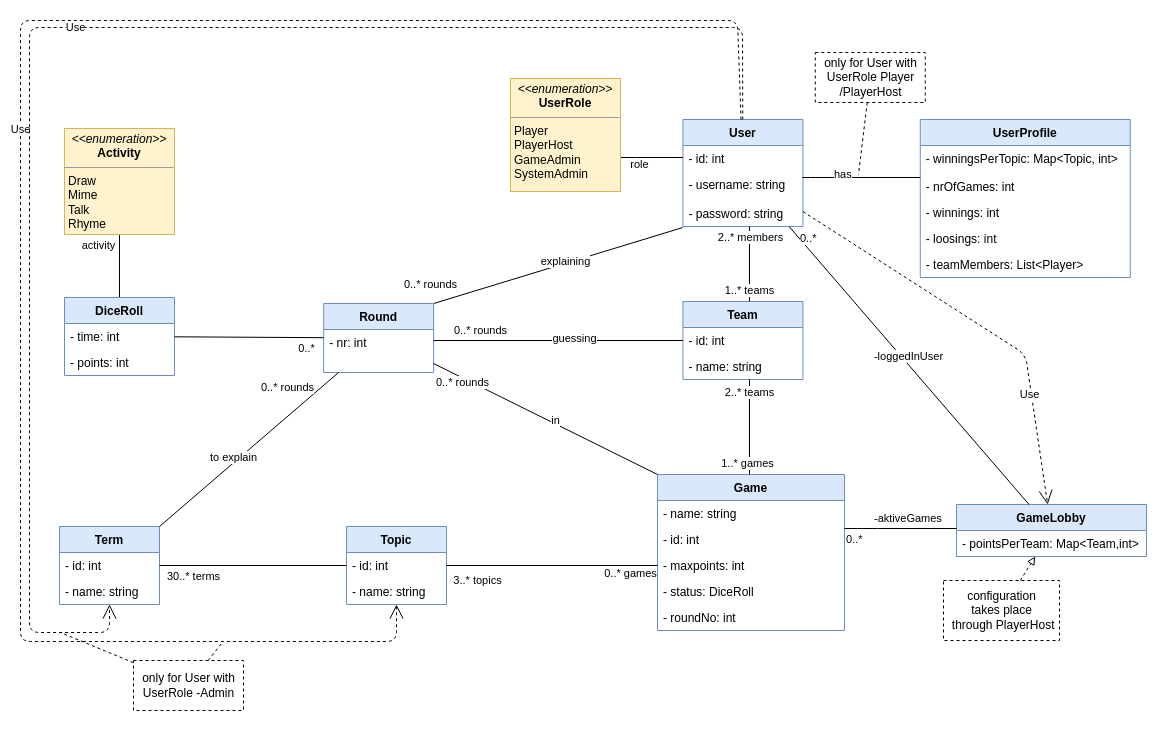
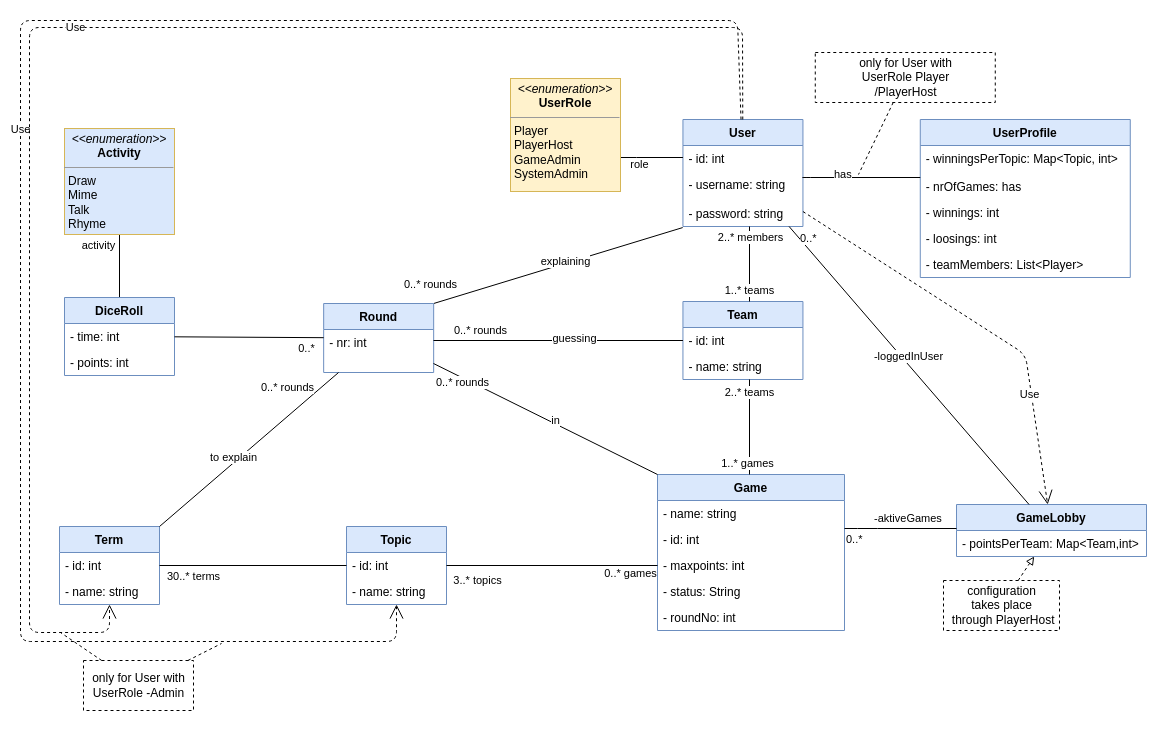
node "only for User with UserRole Player /PlayerHost": size 110x50 -> 180x50
node "<<enumeration>> Activity Draw Mime Talk Rhyme": fillcolor #fff2cc -> #dae8fc
node "- nrOfGames: int": label "- nrOfGames: int" -> "- nrOfGames: has"
node "- status: DiceRoll": label "- status: DiceRoll" -> "- status: String"
node "configuration takes place through PlayerHost": size 116x60 -> 116x50
node "only for User with UserRole -Admin": moved (189, 686) -> (139, 686)
